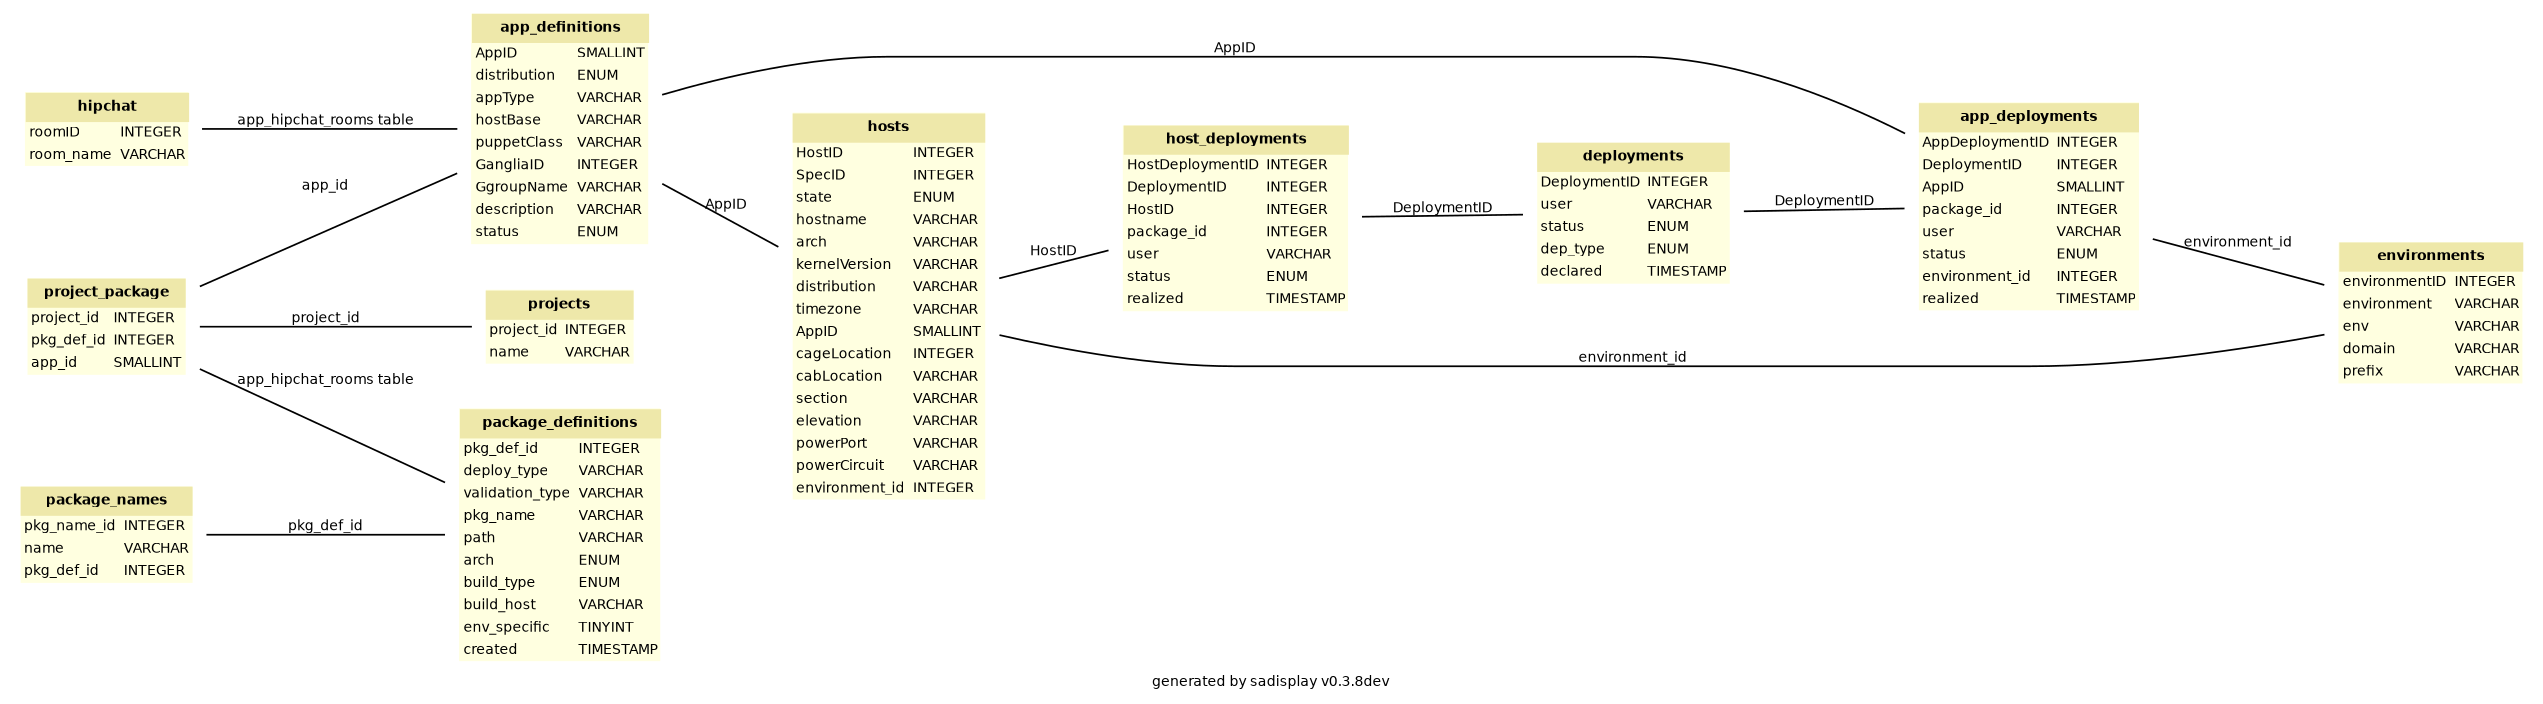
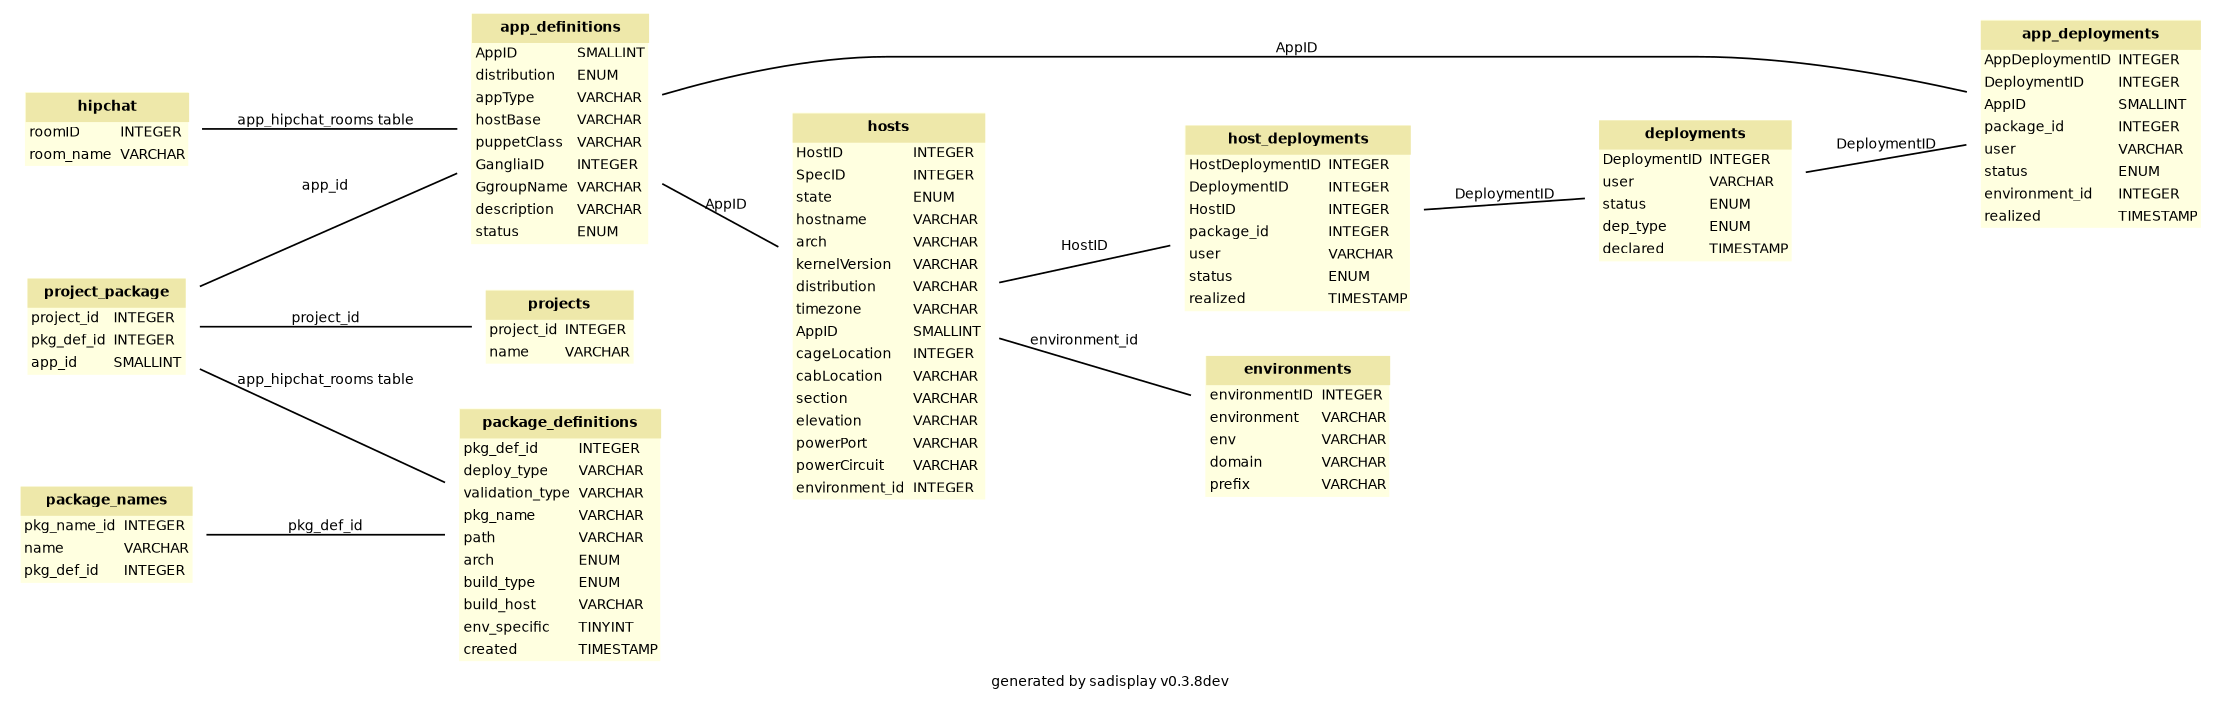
edge "app_deployments" -- "environments": removed, label "environment_id"
